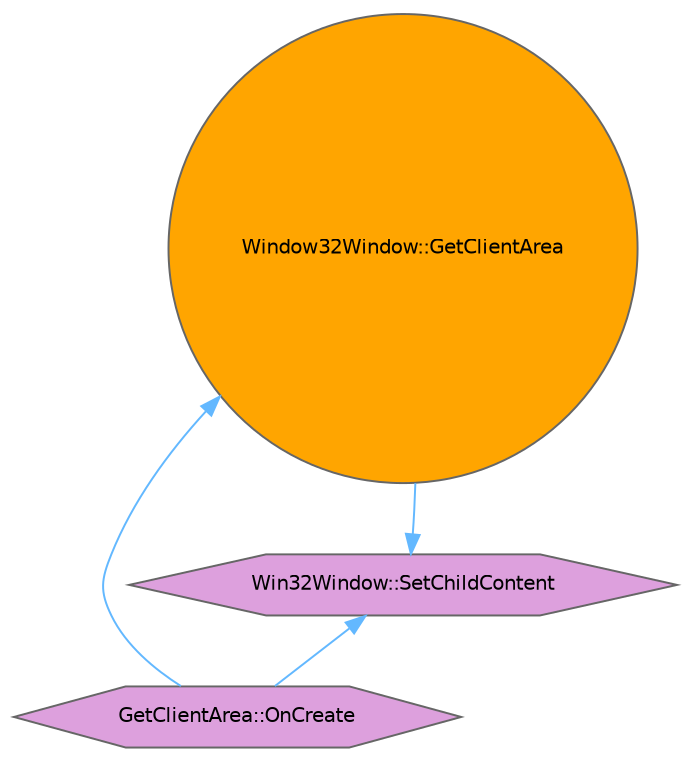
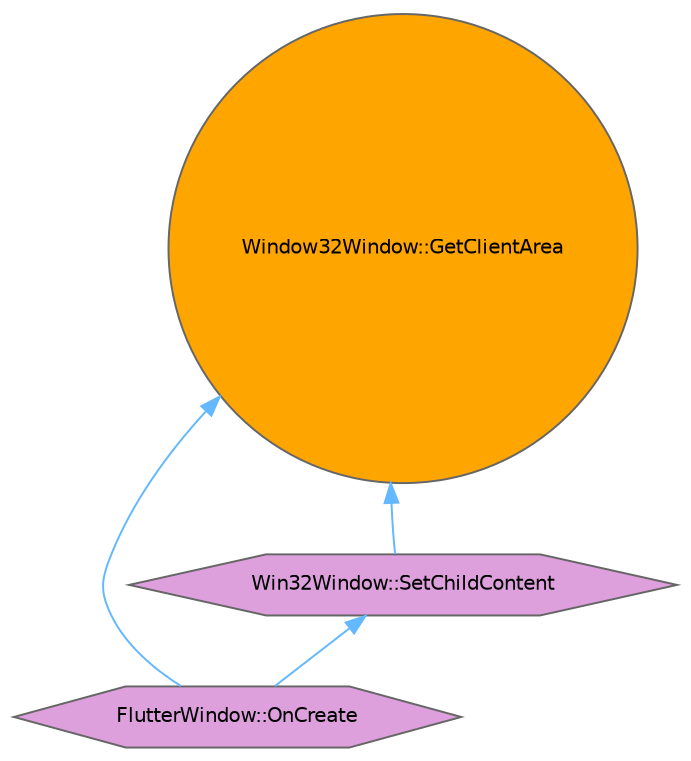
edge "Window32Window::GetClientArea" -> "Win32Window::SetChildContent": reversed
node "GetClientArea::OnCreate": label "GetClientArea::OnCreate" -> "FlutterWindow::OnCreate"
